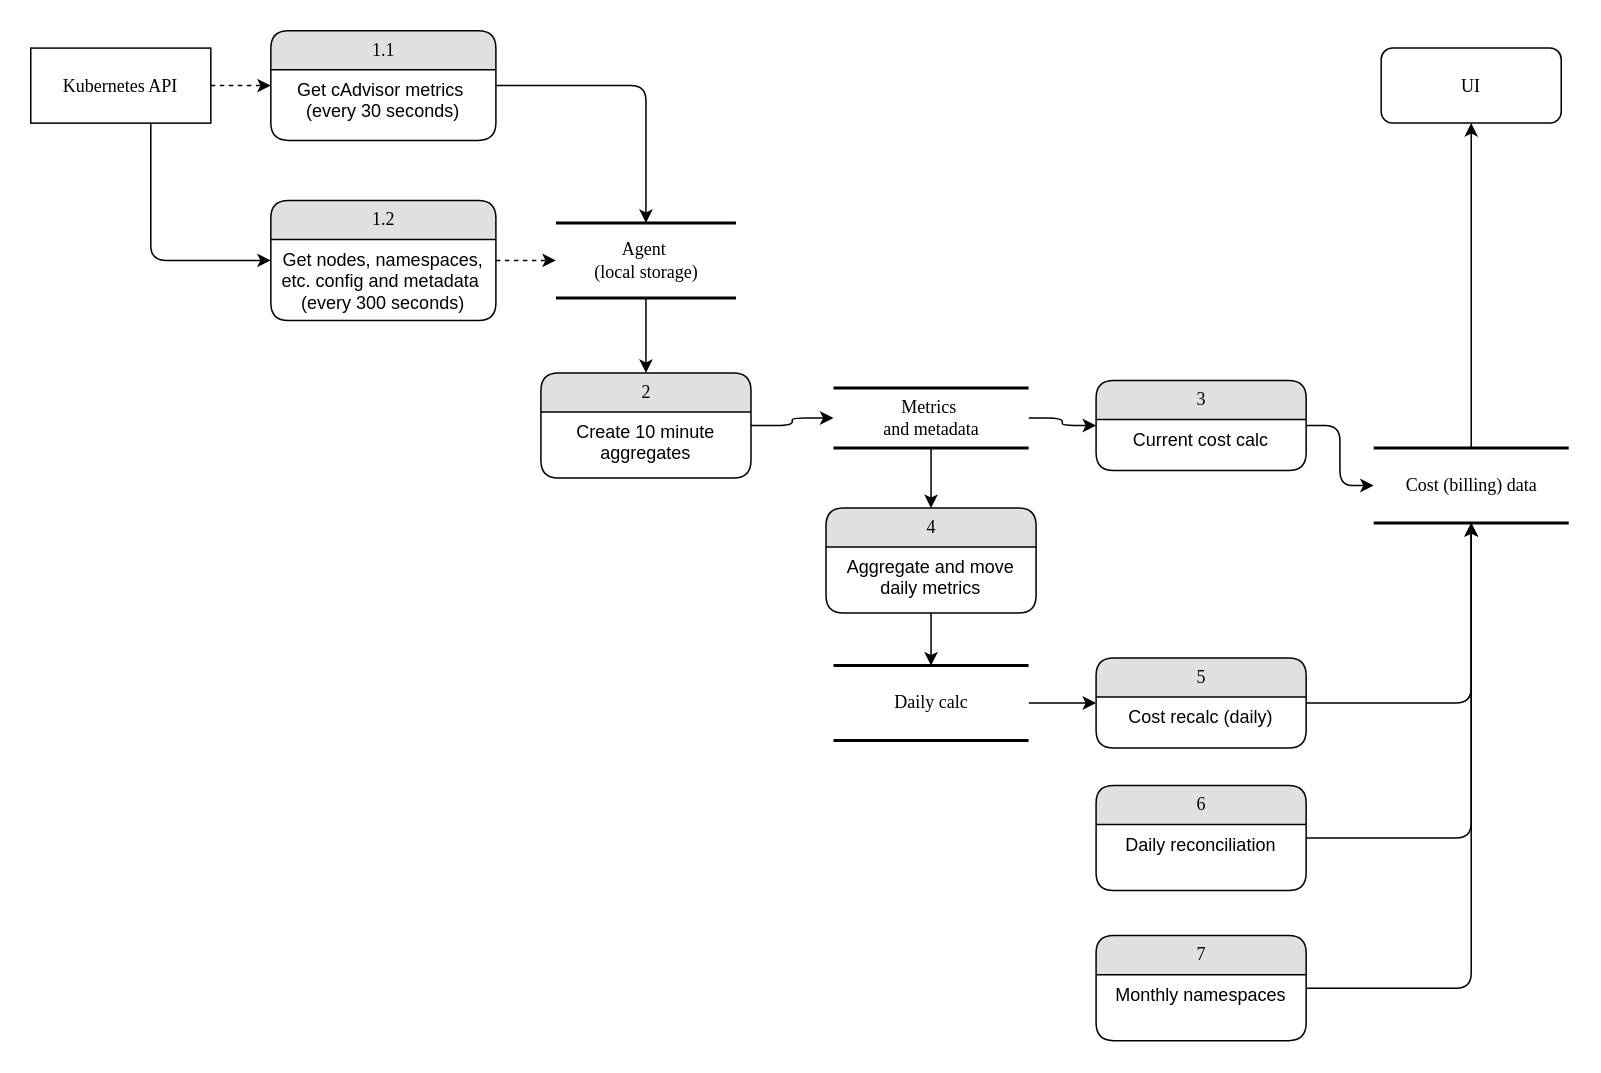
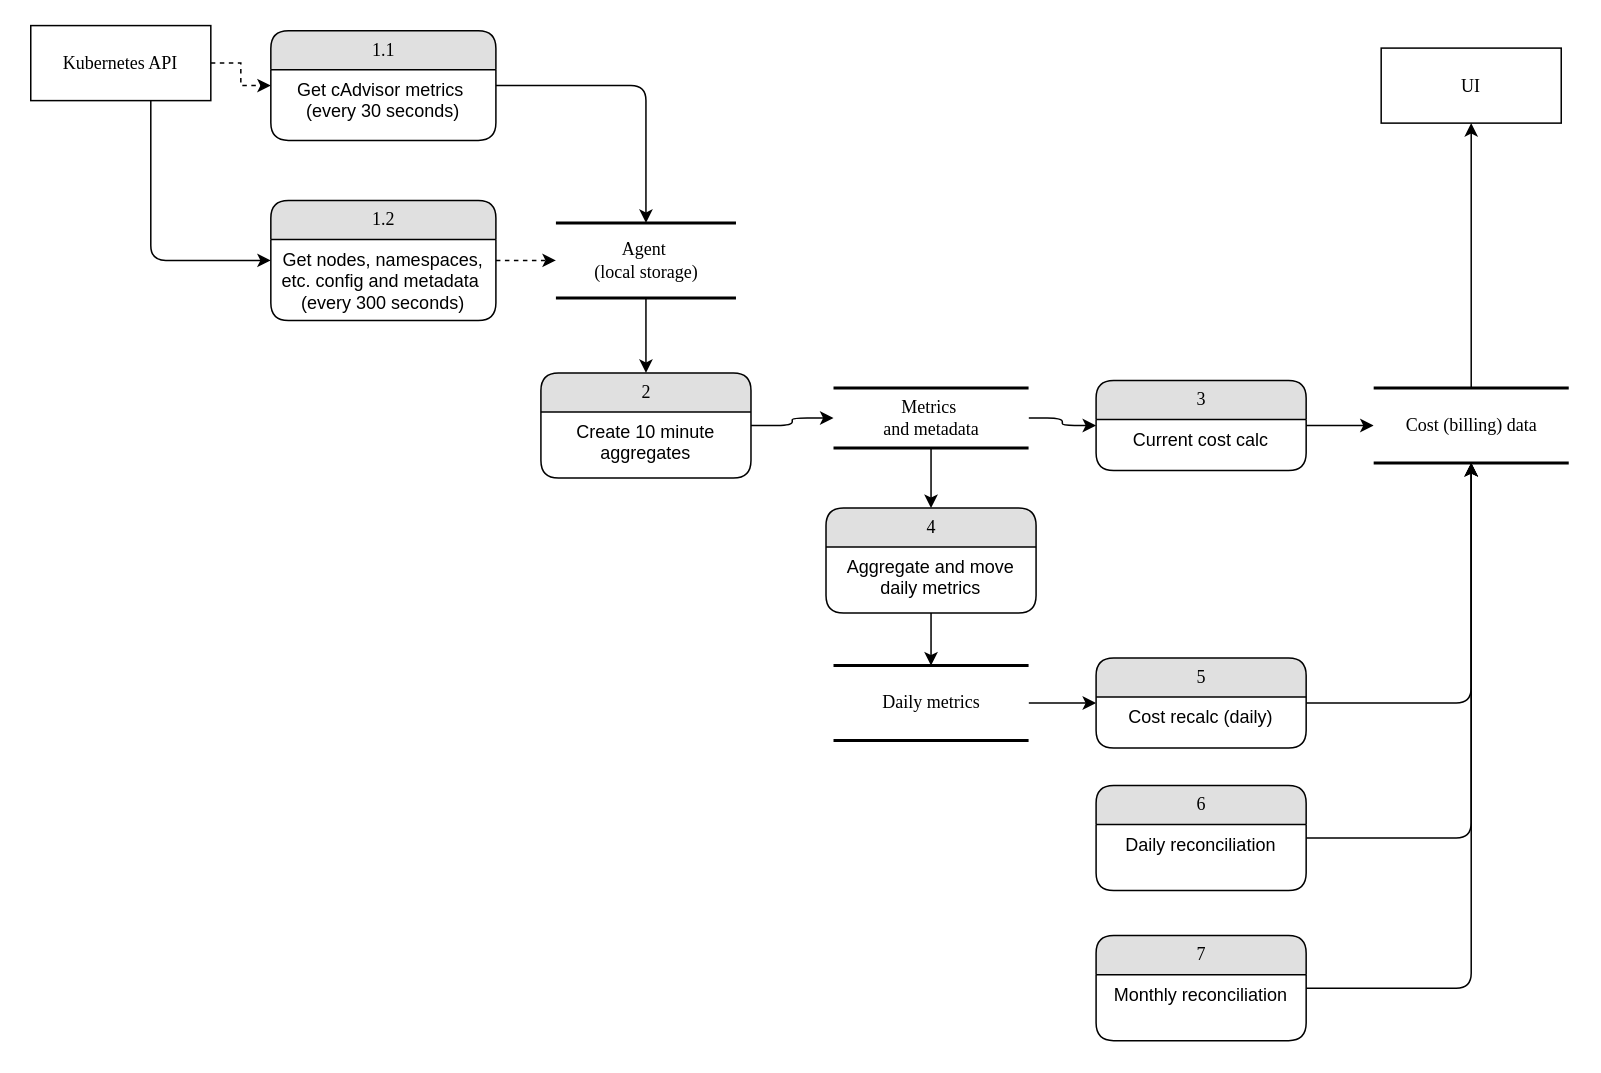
node "Kubernetes API": moved (121, 86) -> (121, 63)
node "UI": shape rounded rectangle -> rectangle
node "Cost (billing) data": moved (1471, 485) -> (1471, 425)
node "Daily calc": label "Daily calc" -> "Daily metrics"
node "Monthly namespaces": label "Monthly namespaces" -> "Monthly reconciliation"
